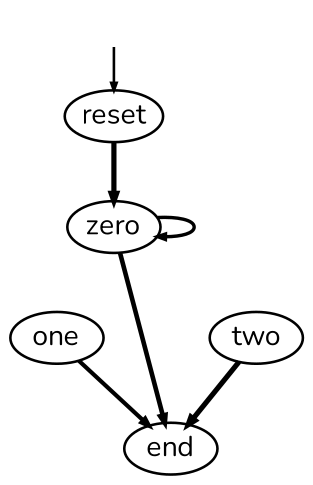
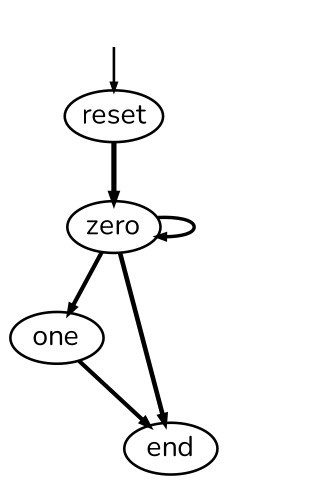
edge "zero" -> "one": added
node "two": removed
